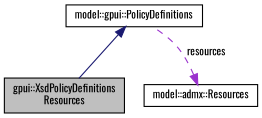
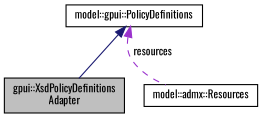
edge "model::gpui::PolicyDefinitions" -> "model::admx::Resources": reversed
node "gpui::XsdPolicyDefinitions Resources": label "gpui::XsdPolicyDefinitions Resources" -> "gpui::XsdPolicyDefinitions Adapter"
